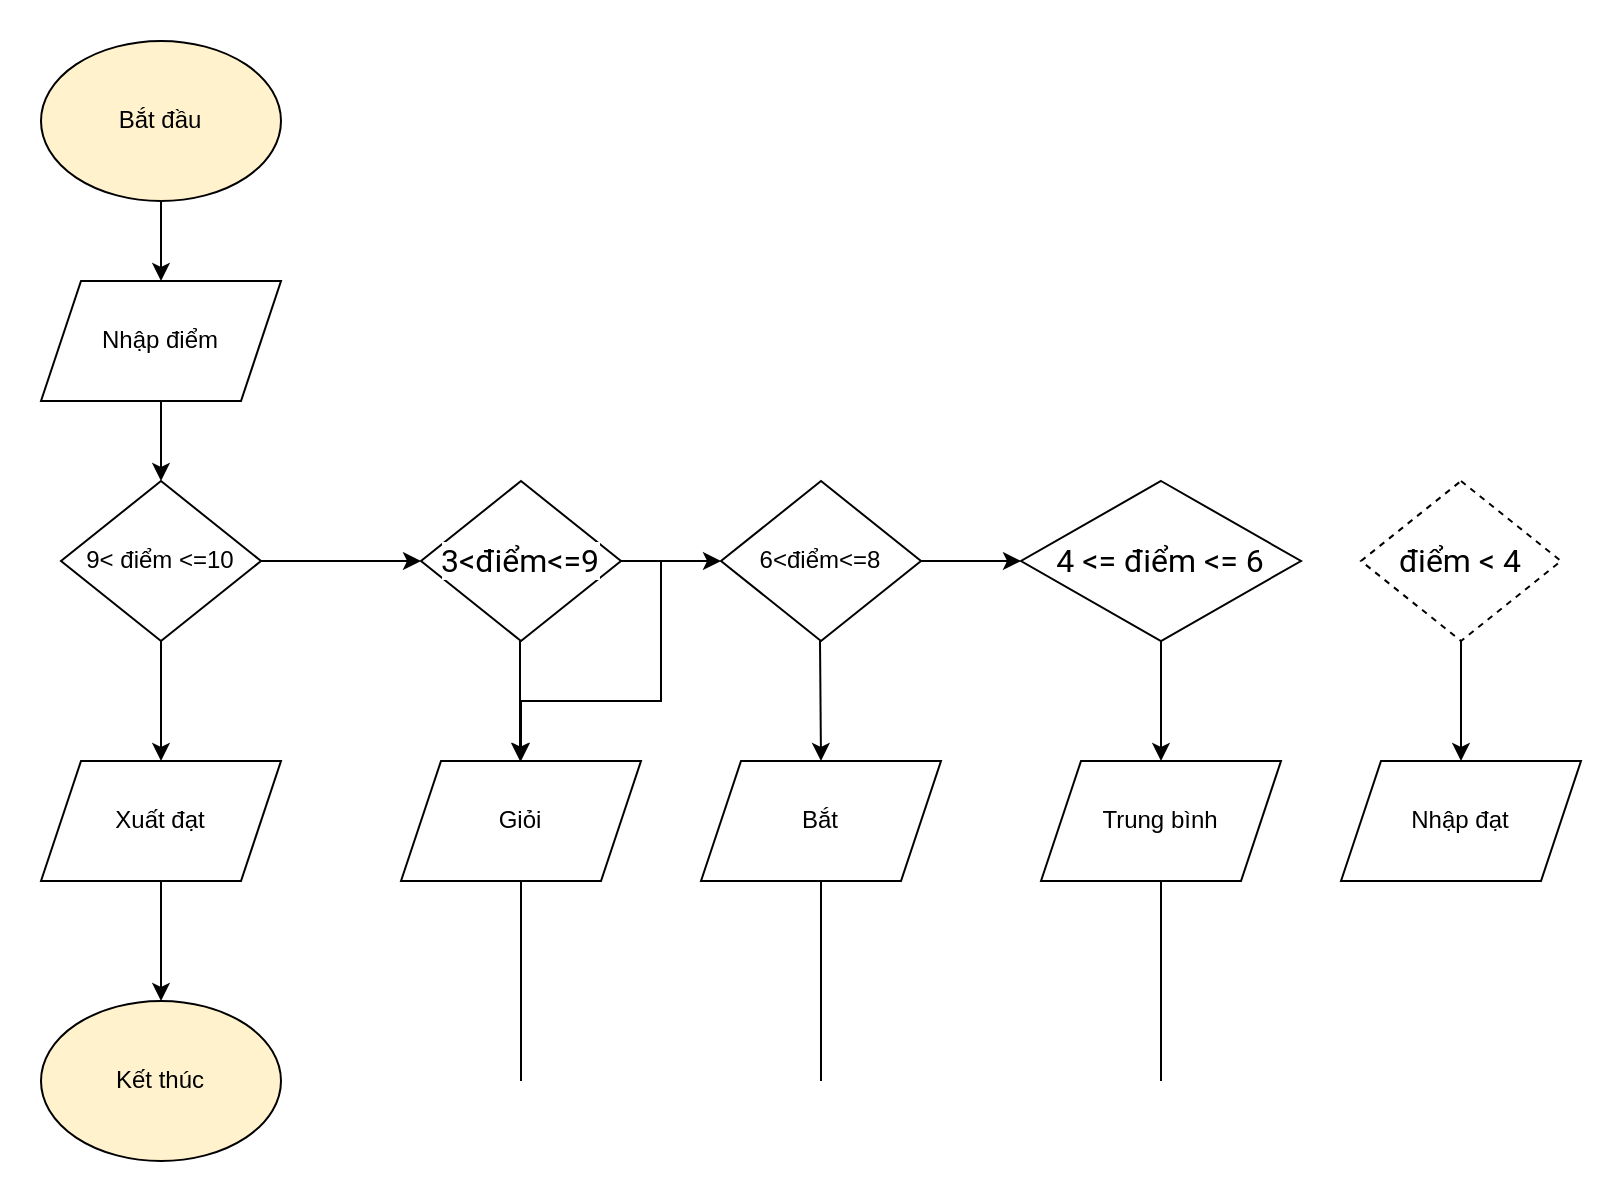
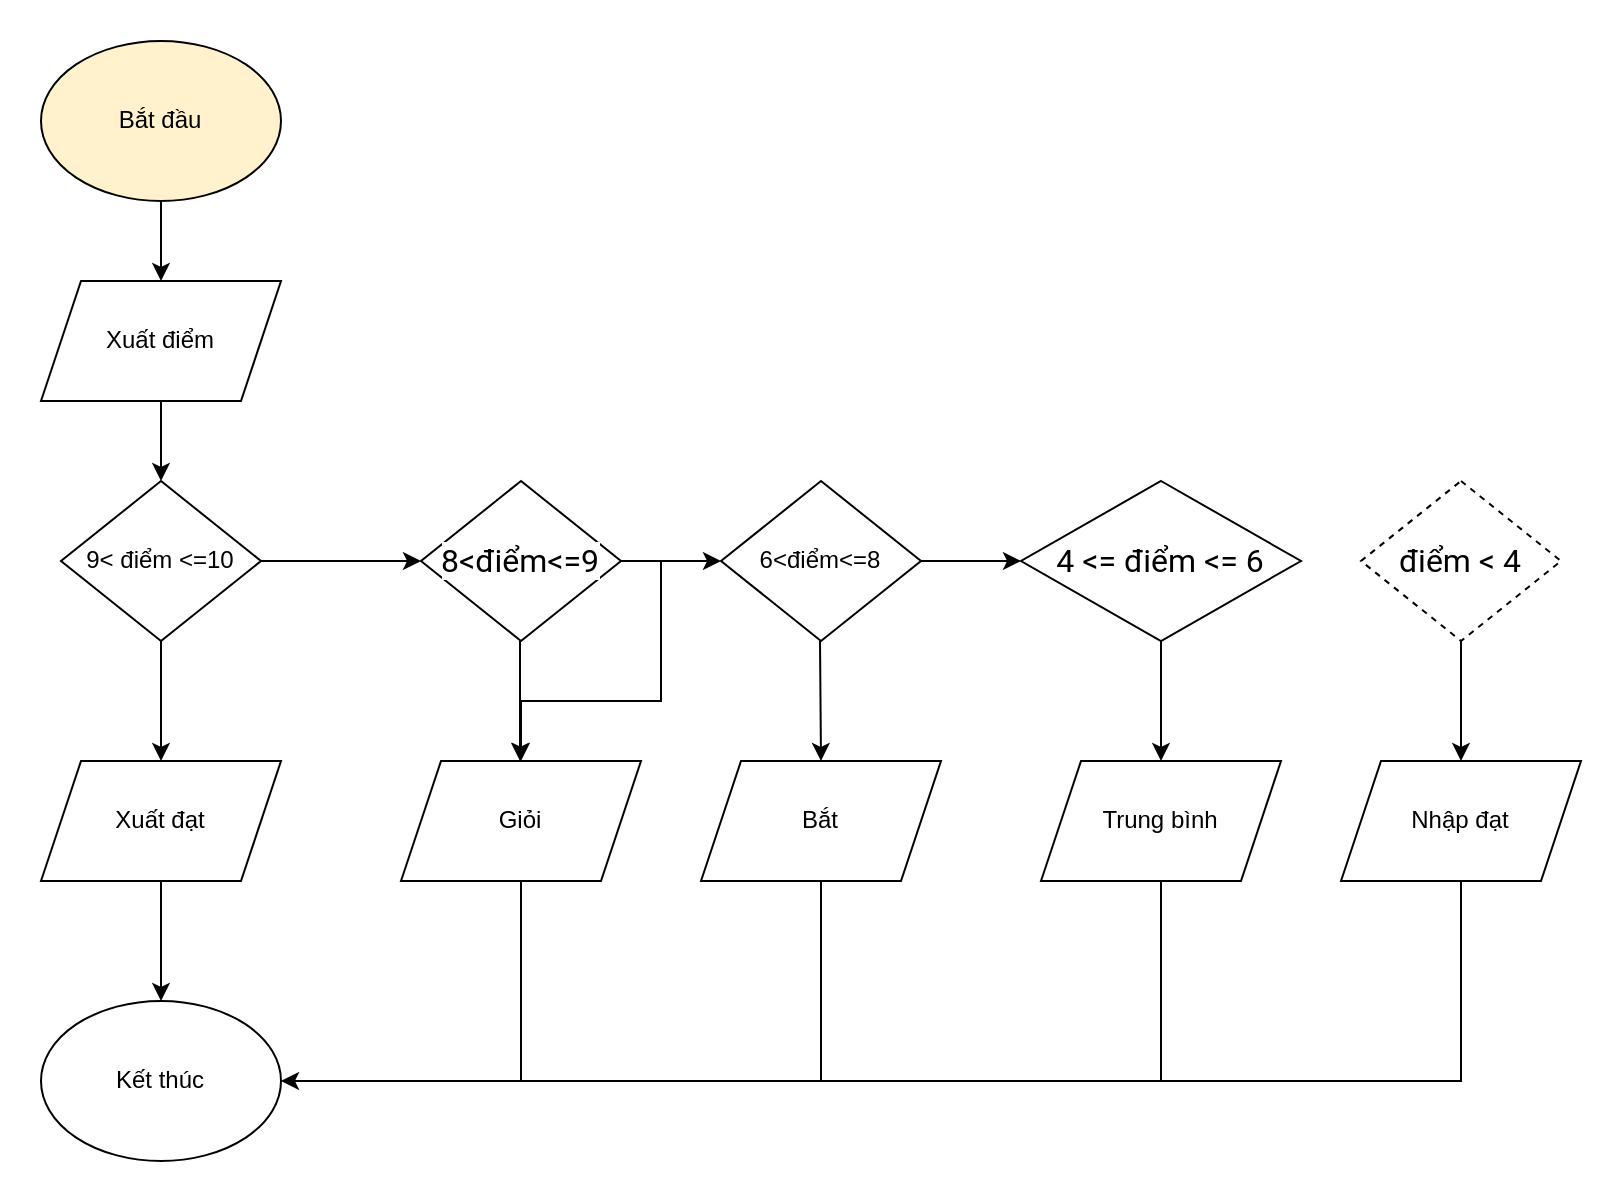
node "Nhập điểm": label "Nhập điểm" -> "Xuất điểm"
node "3<điểm<=9": label "3<điểm<=9" -> "8<điểm<=9"
node "Kết thúc": fillcolor #fff2cc -> #ffffff
edge "Nhập đạt" -> "Kết thúc": added
